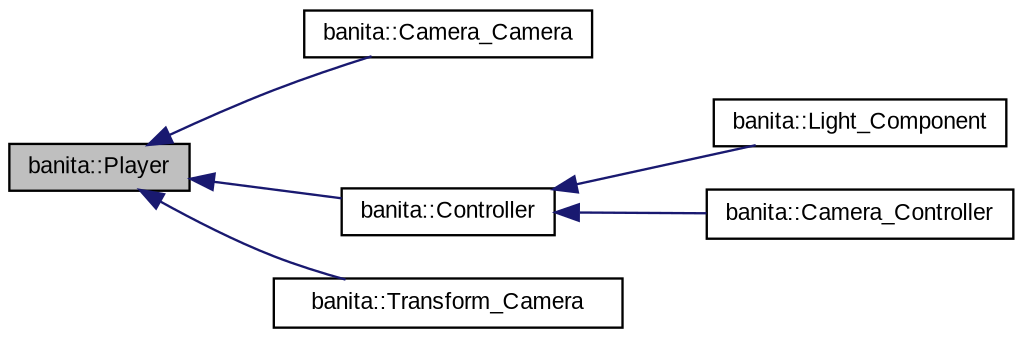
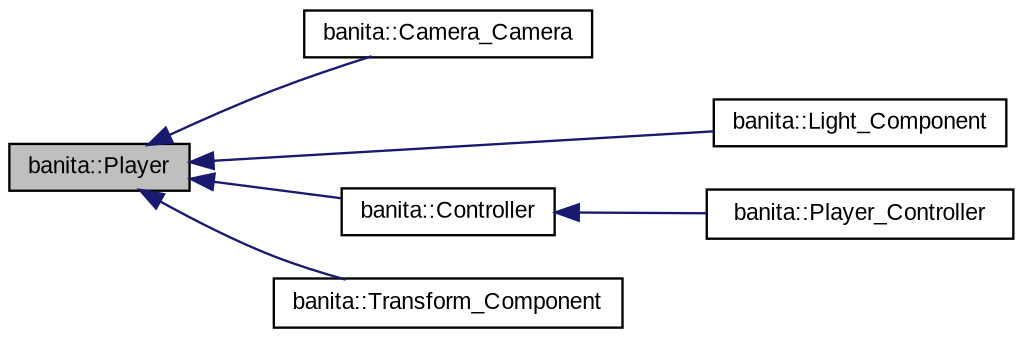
edge "banita::Light_Component" -> "banita::Controller": now "banita::Light_Component" -> "banita::Player"
node "banita::Camera_Controller": label "banita::Camera_Controller" -> "banita::Player_Controller"
node "banita::Transform_Camera": label "banita::Transform_Camera" -> "banita::Transform_Component"
